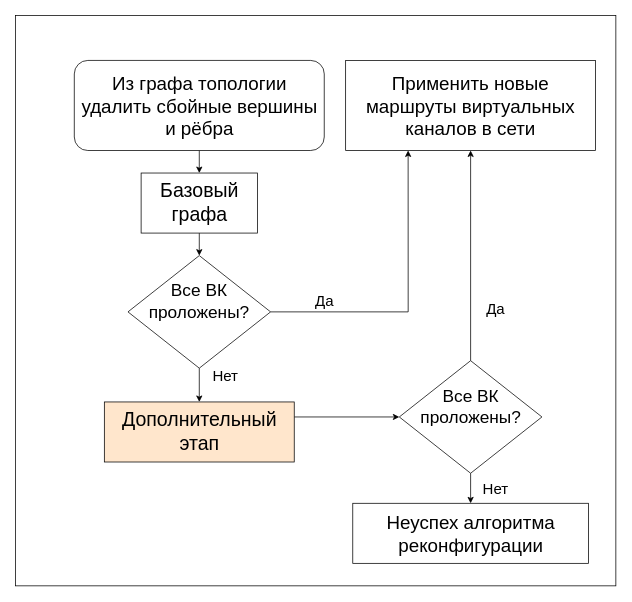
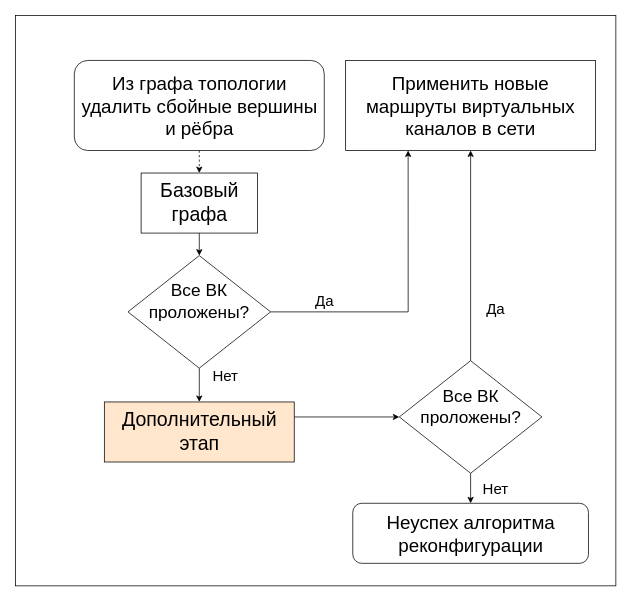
edge "Из графа топологии удалить сбойные вершины и рёбра" -> "Базовый графа": style solid -> dashed
node "Неуспех алгоритма реконфигурации": shape rectangle -> rounded rectangle
